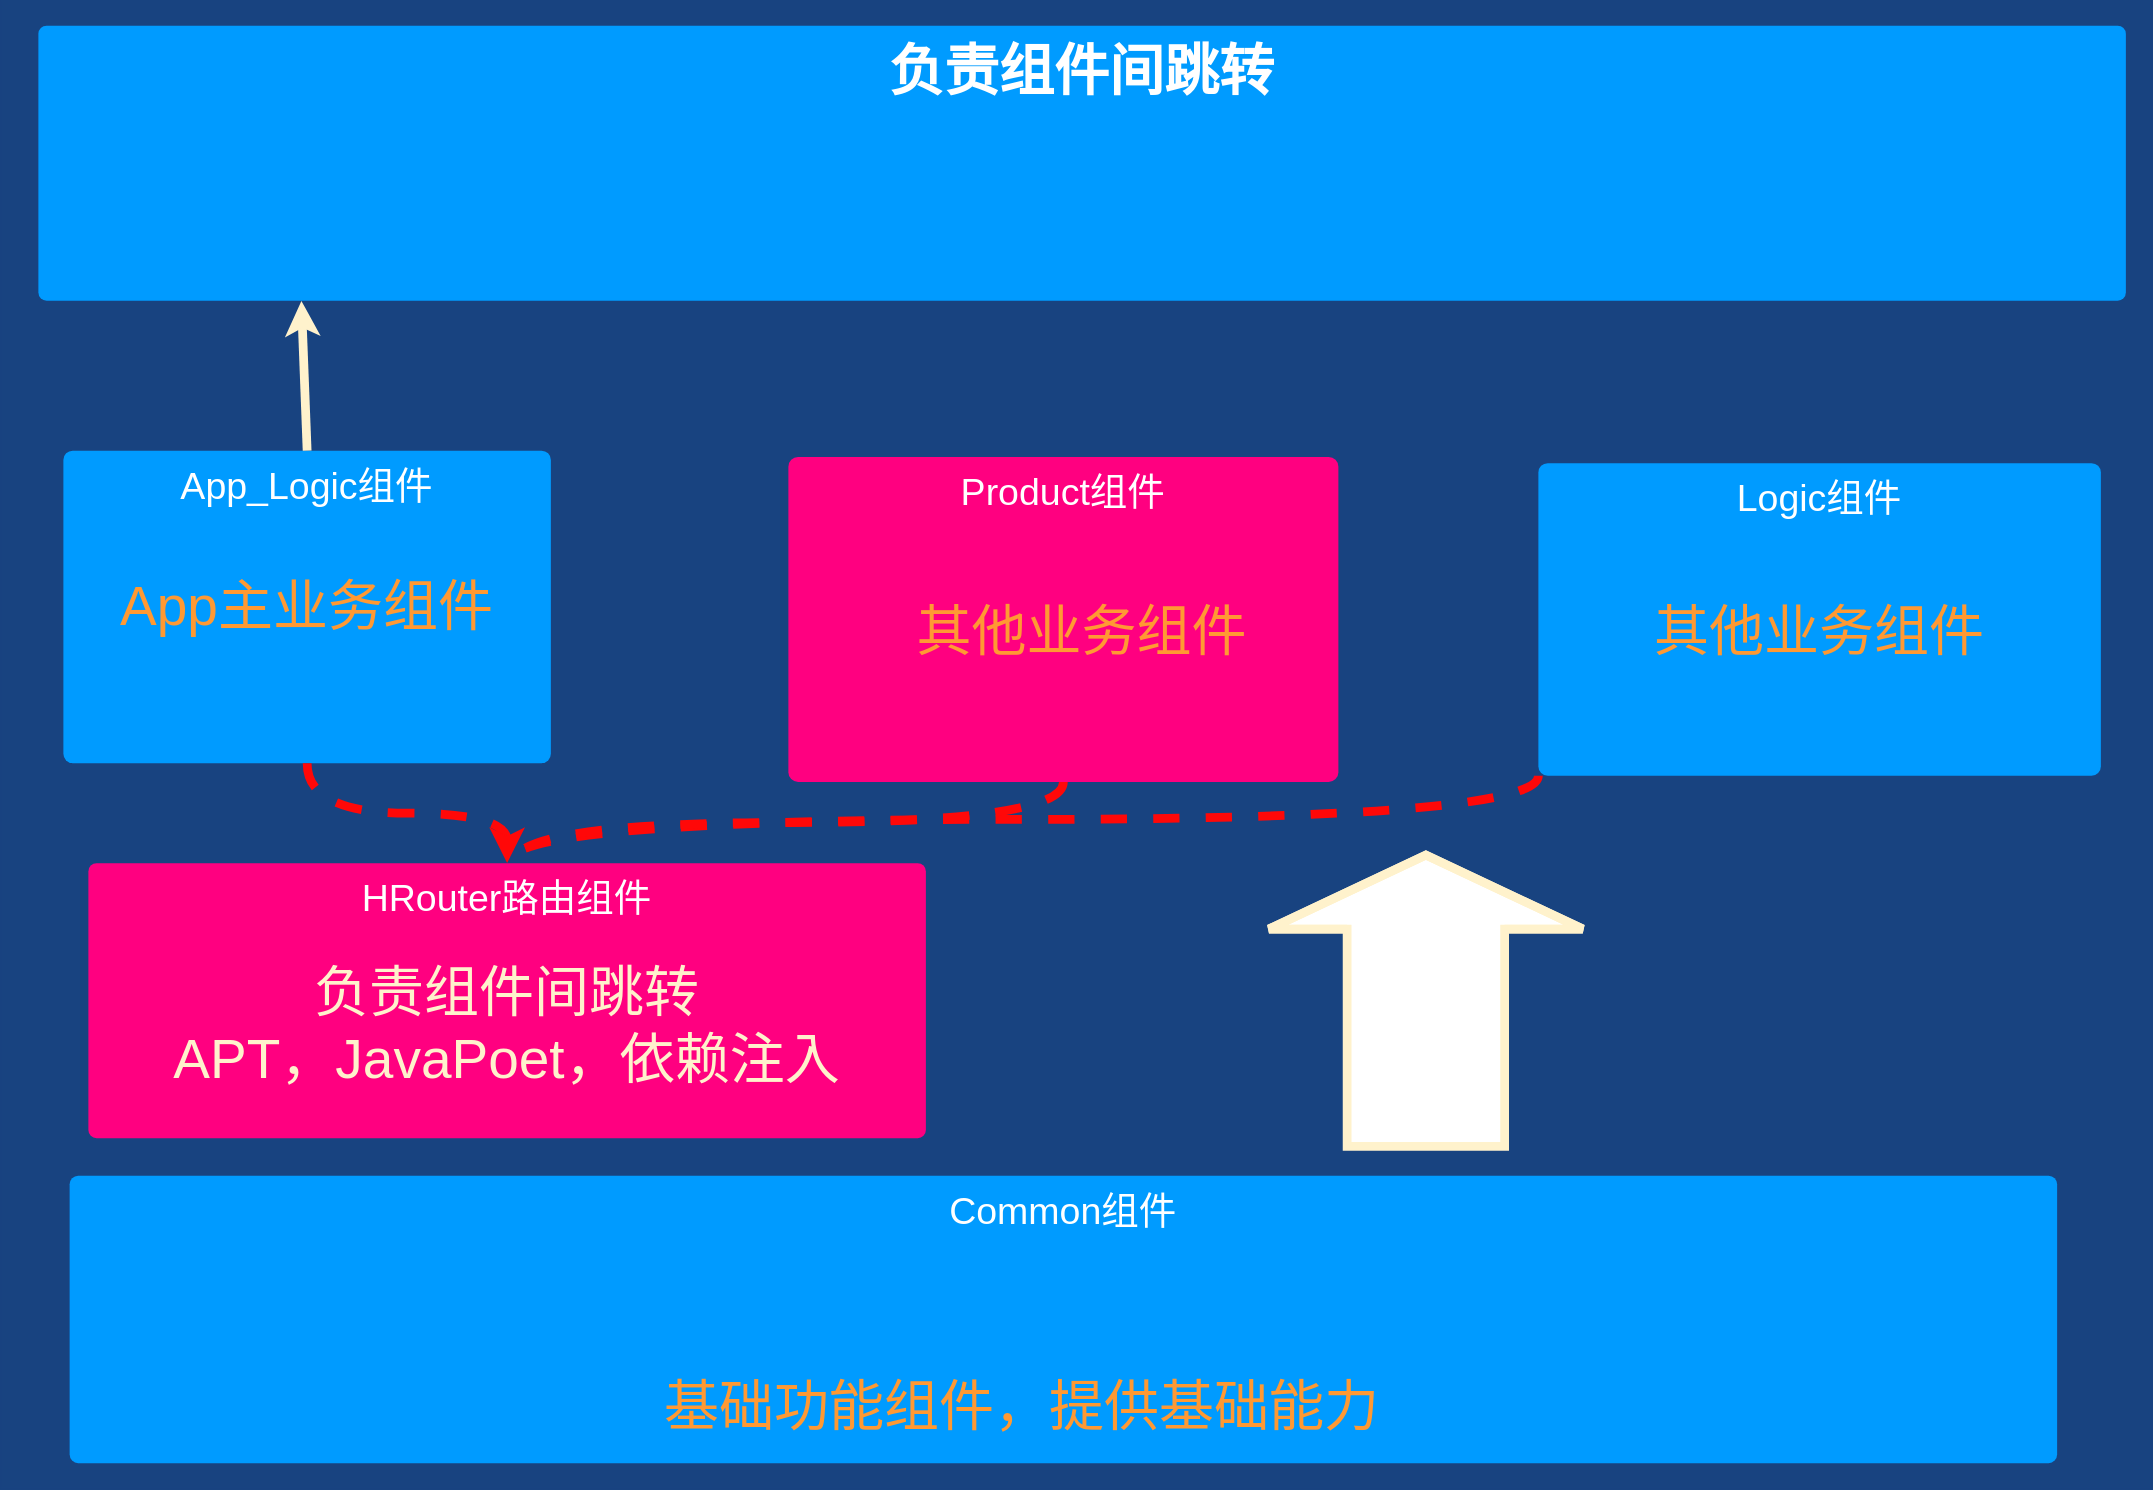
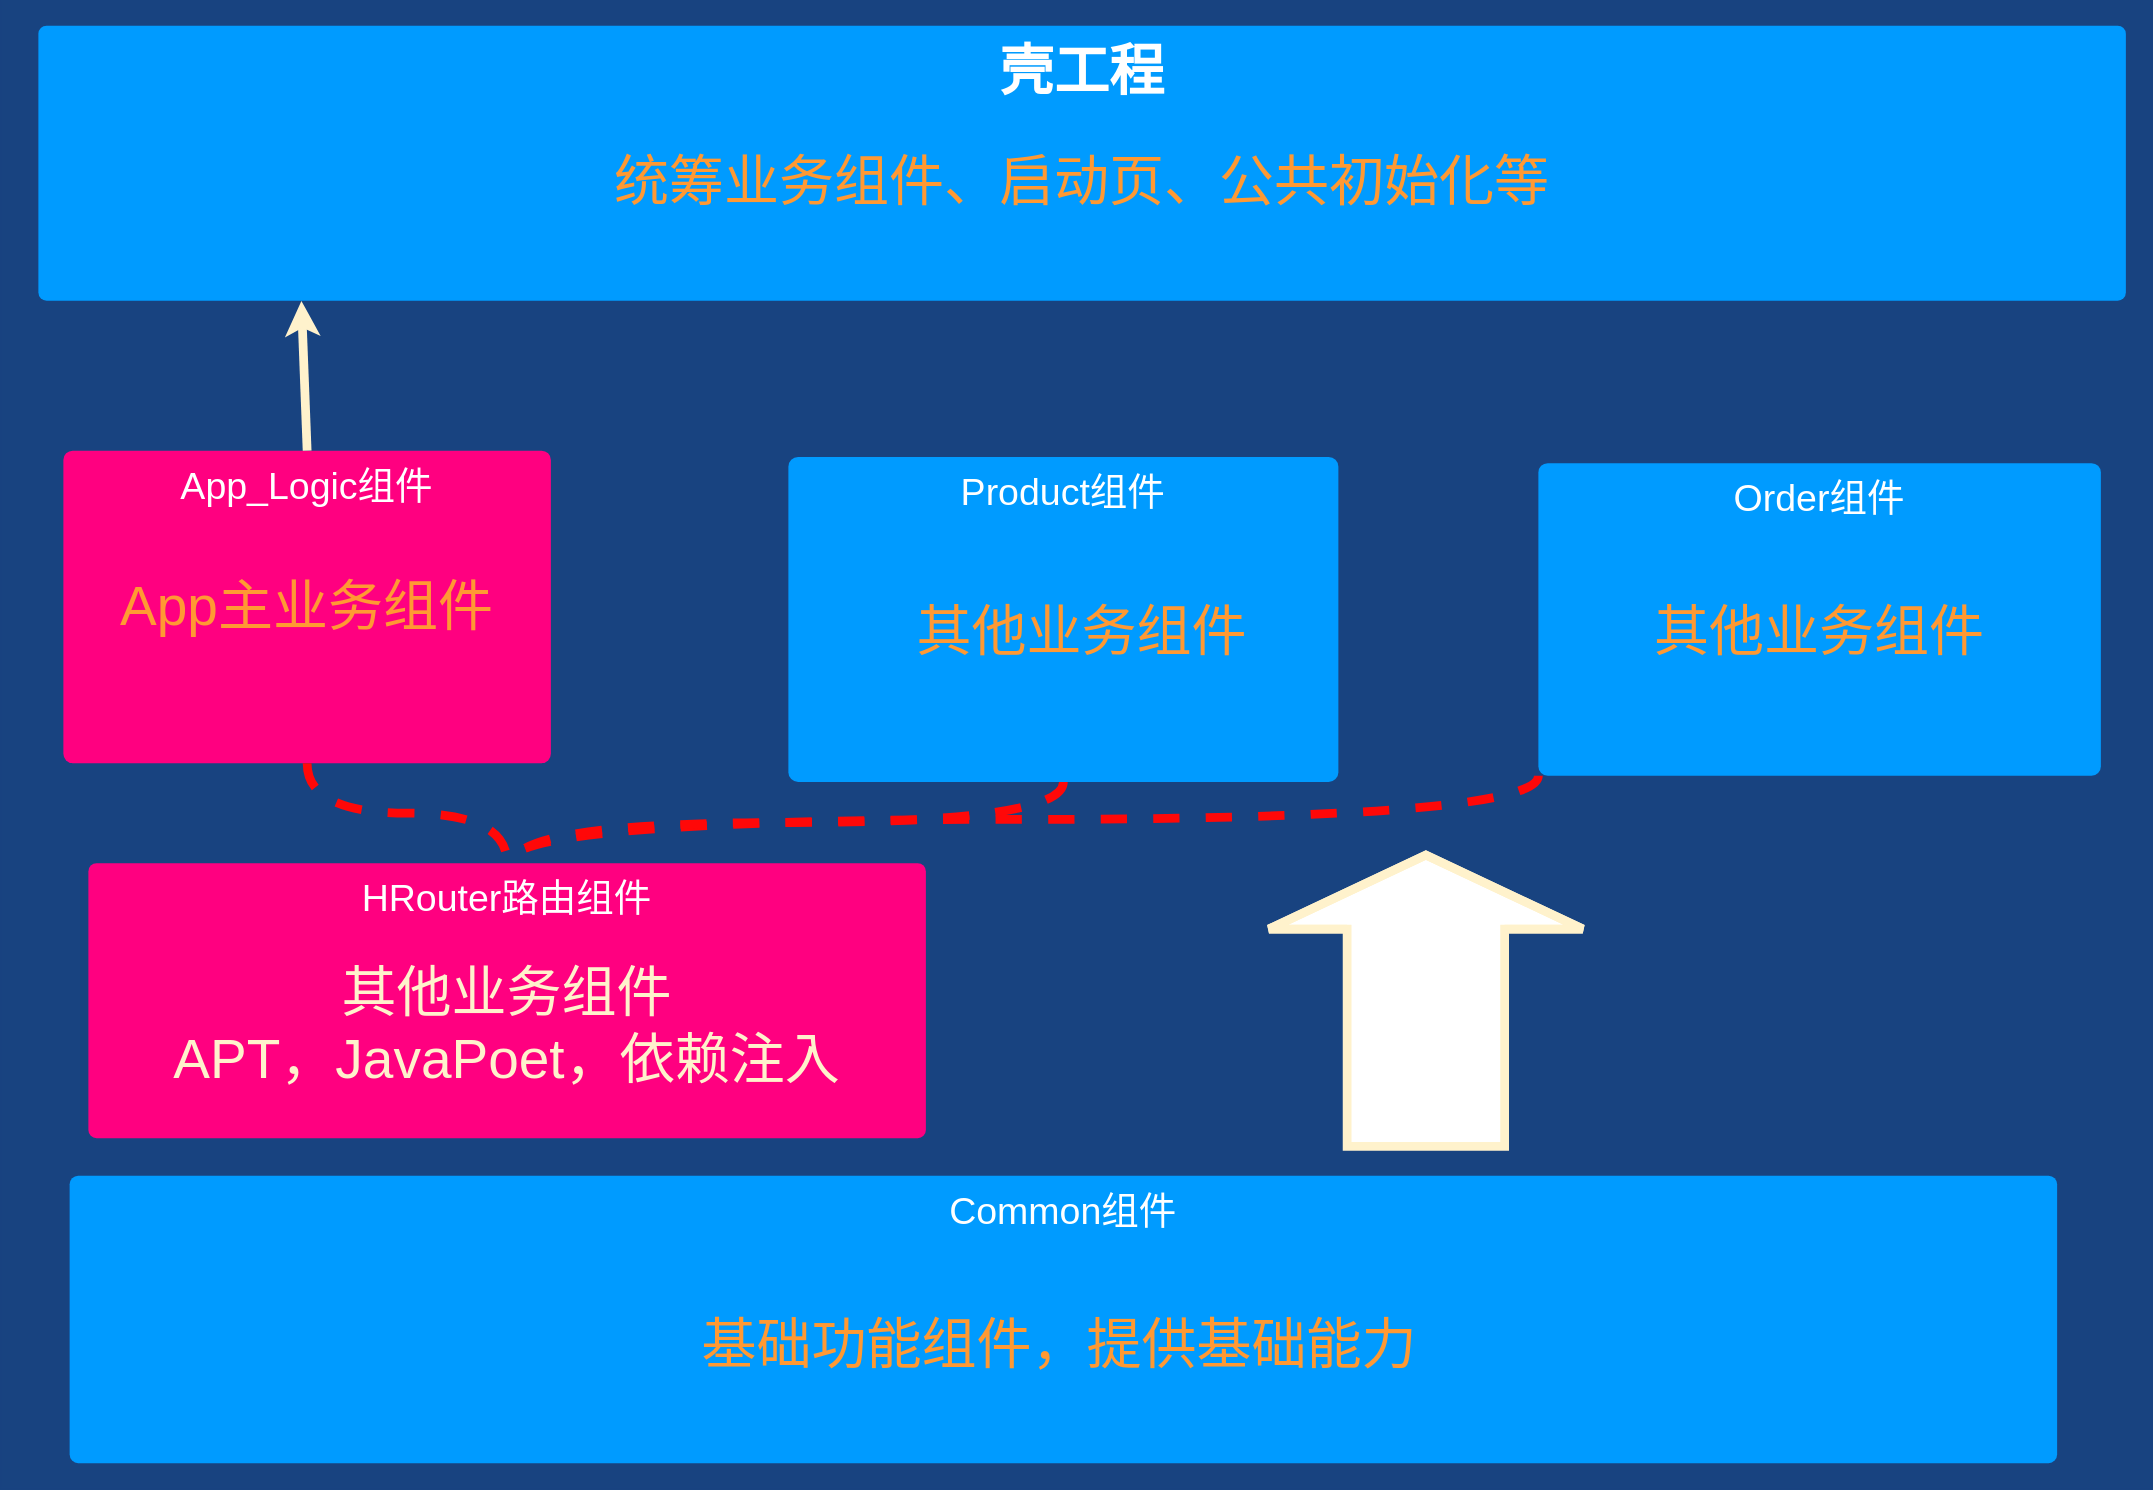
node "负责组件间跳转": label "负责组件间跳转" -> "壳工程"
node "统筹业务组件、启动页、公共初始化等": added
node "Logic组件": label "Logic组件" -> "Order组件"
node "App_Logic组件": fillcolor #009bff -> #ff0080
node "Product组件": fillcolor #ff0080 -> #009bff
edge "App_Logic组件" -> "HRouter路由组件": arrowhead classic -> none
node "负责组件间跳转 APT，JavaPoet，依赖注入": label "负责组件间跳转 APT，JavaPoet，依赖注入" -> "其他业务组件 APT，JavaPoet，依赖注入"
node "基础功能组件，提供基础能力": moved (1022, 1407) -> (1059, 1344)
